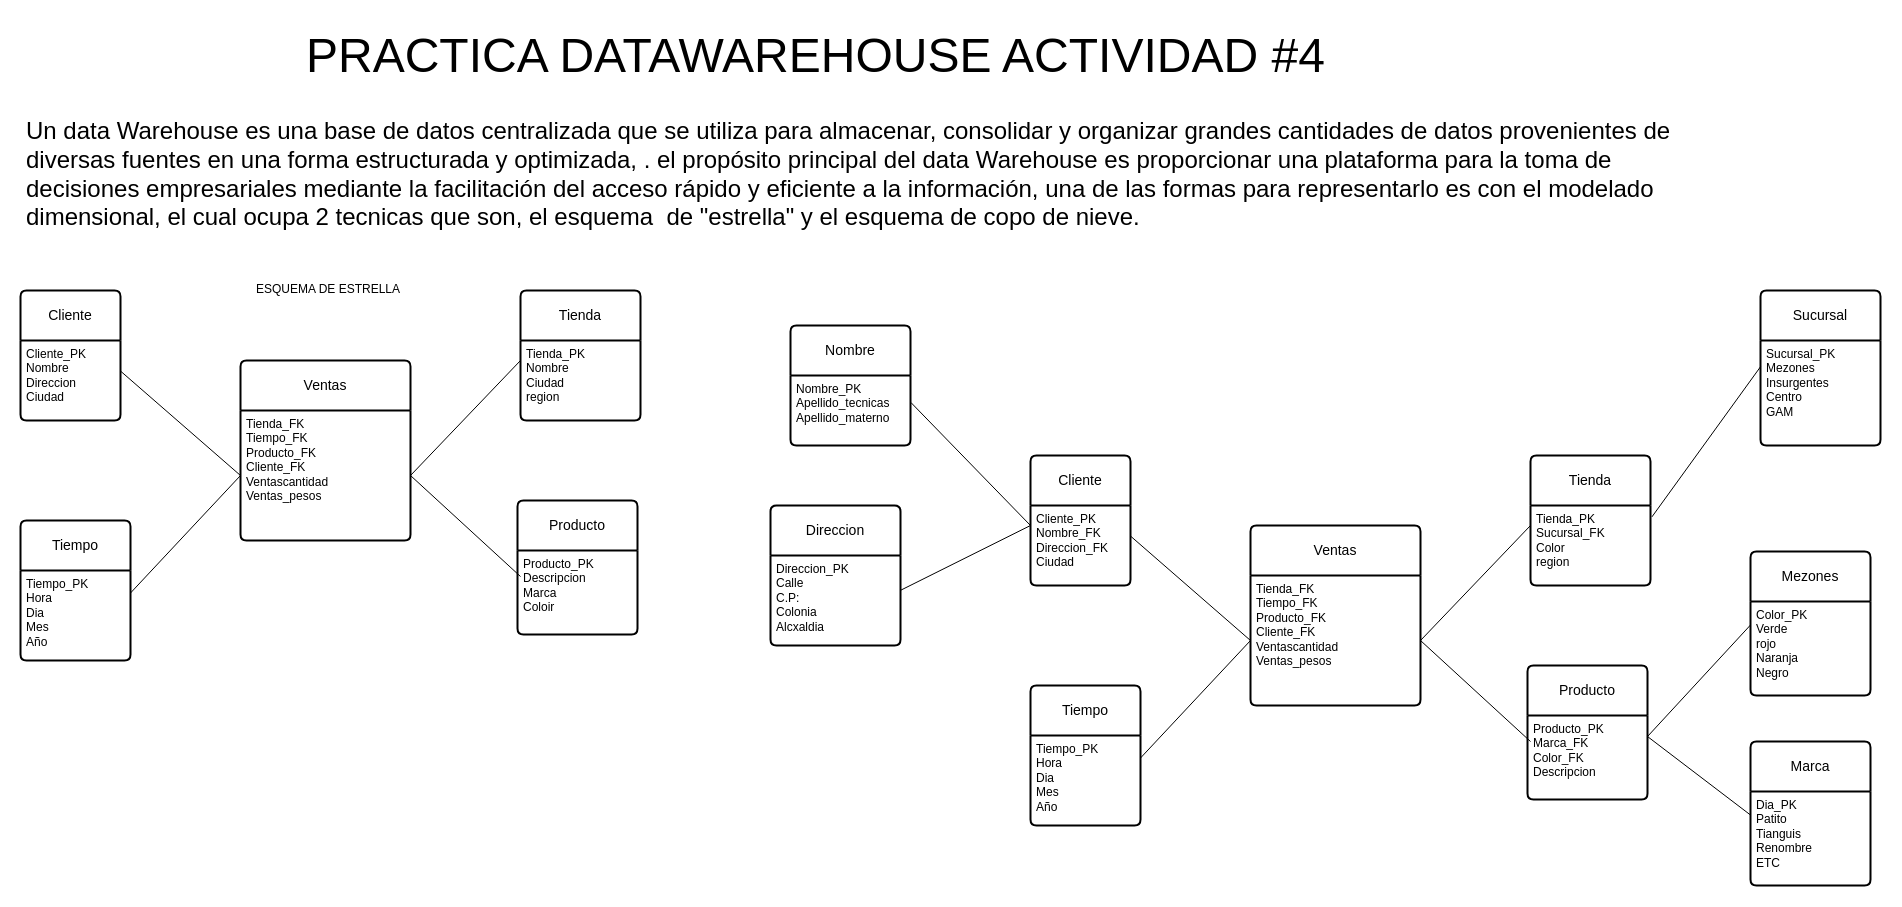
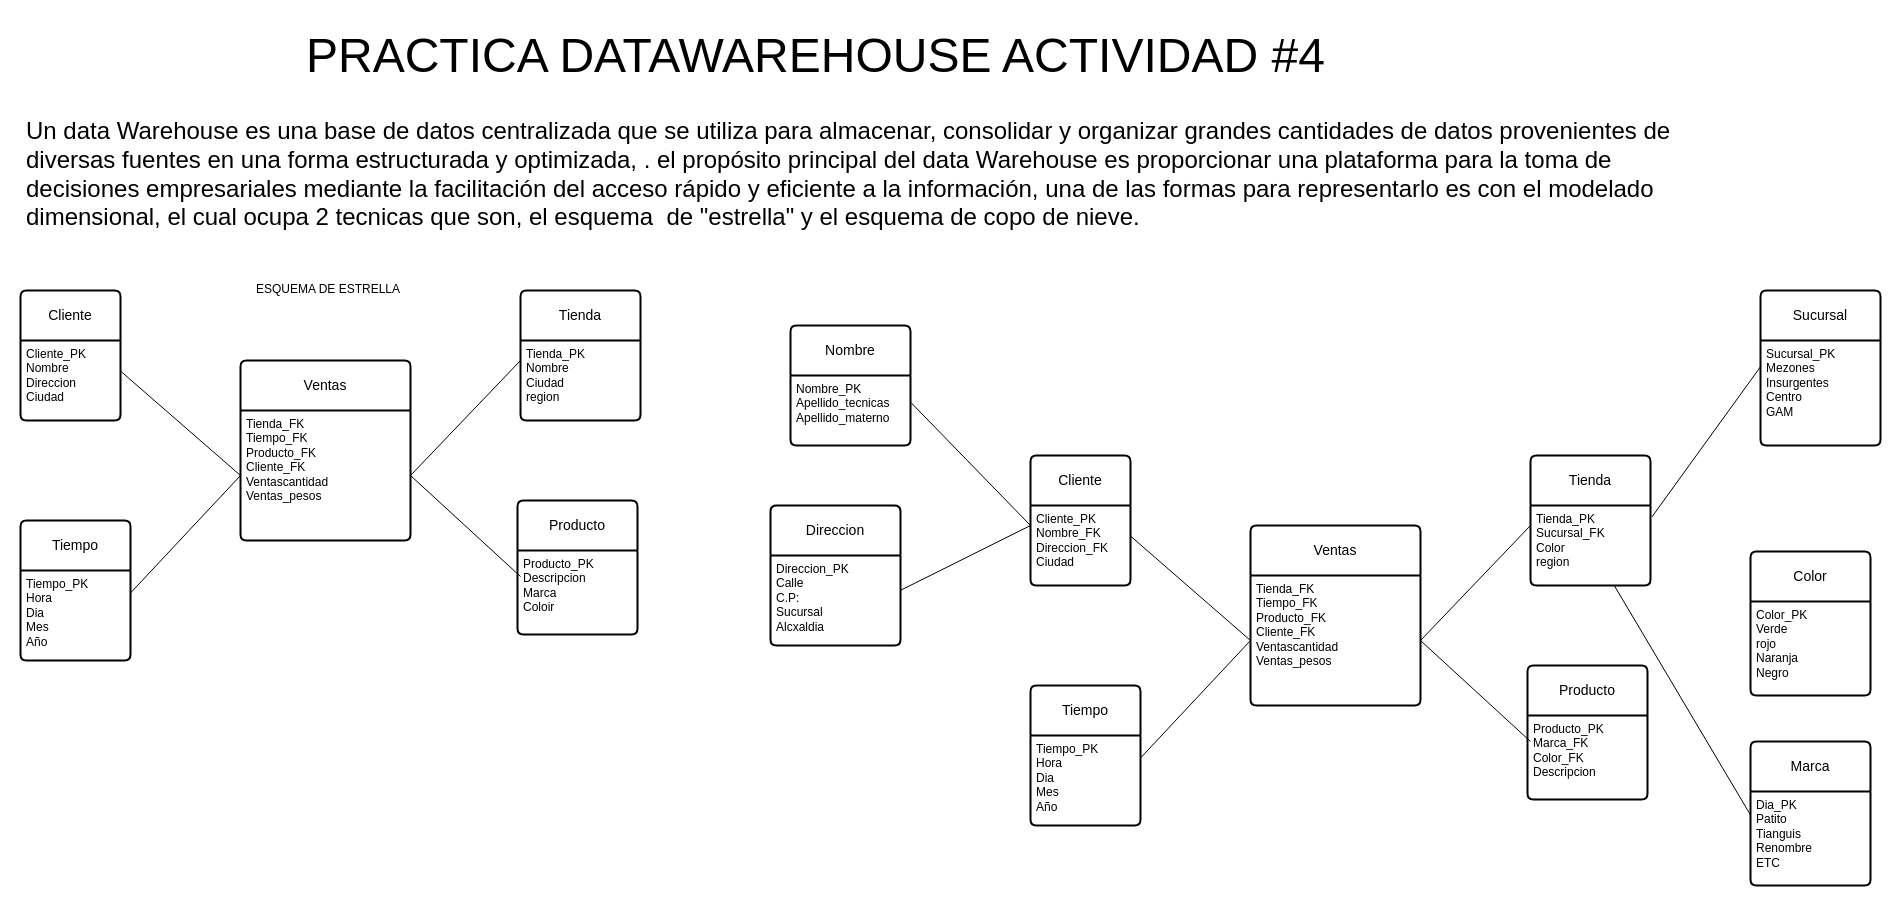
node "Mezones": label "Mezones" -> "Color"
node "Direccion_PK Calle C.P: Colonia Alcxaldia": label "Direccion_PK Calle C.P: Colonia Alcxaldia" -> "Direccion_PK Calle C.P: Sucursal Alcxaldia"
edge "Color_PK Verde rojo Naranja Negro" -- "Producto_PK Marca_FK Color_FK Descripcion": removed
edge "Producto_PK Marca_FK Color_FK Descripcion" -- "Dia_PK Patito Tianguis Renombre ETC": now "Tienda_PK Sucursal_FK Color region" -- "Dia_PK Patito Tianguis Renombre ETC"
